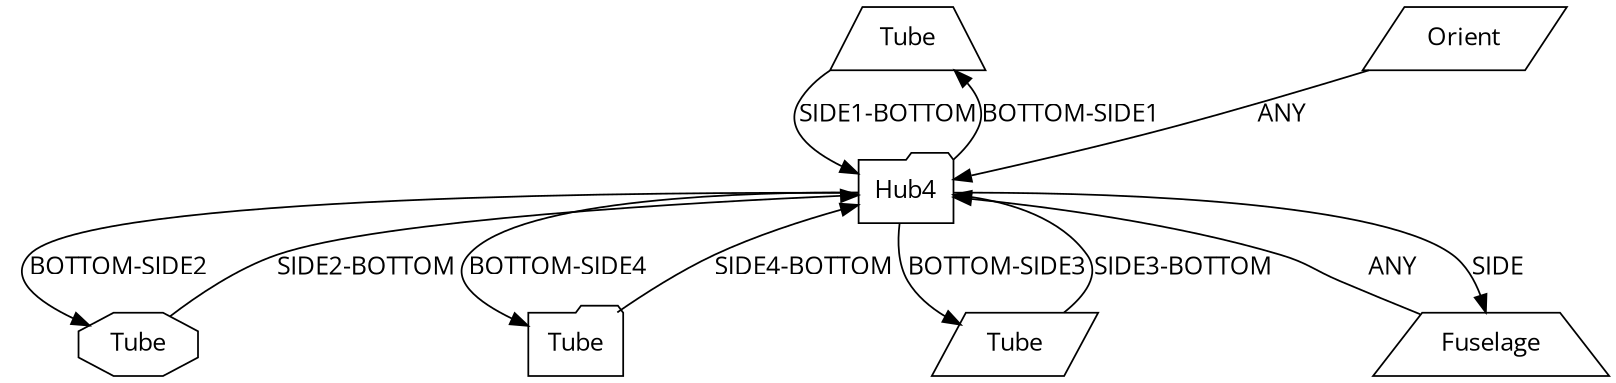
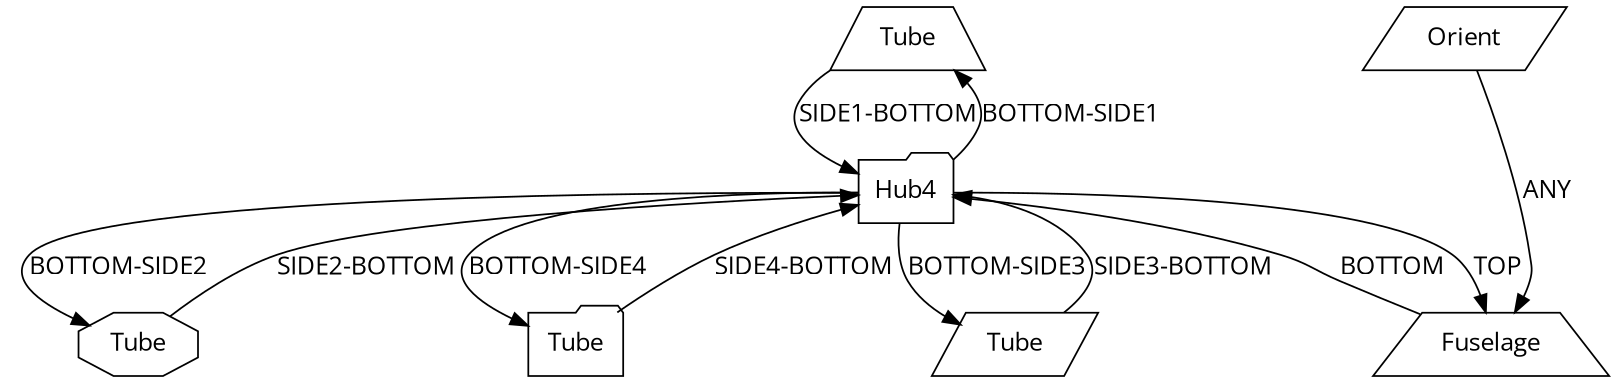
edge "Orient" -> "Hub4": now "Orient" -> "Fuselage"
edge "Fuselage" -> "Hub4": label "ANY" -> "BOTTOM"
edge "Hub4" -> "Fuselage": label "SIDE" -> "TOP"
